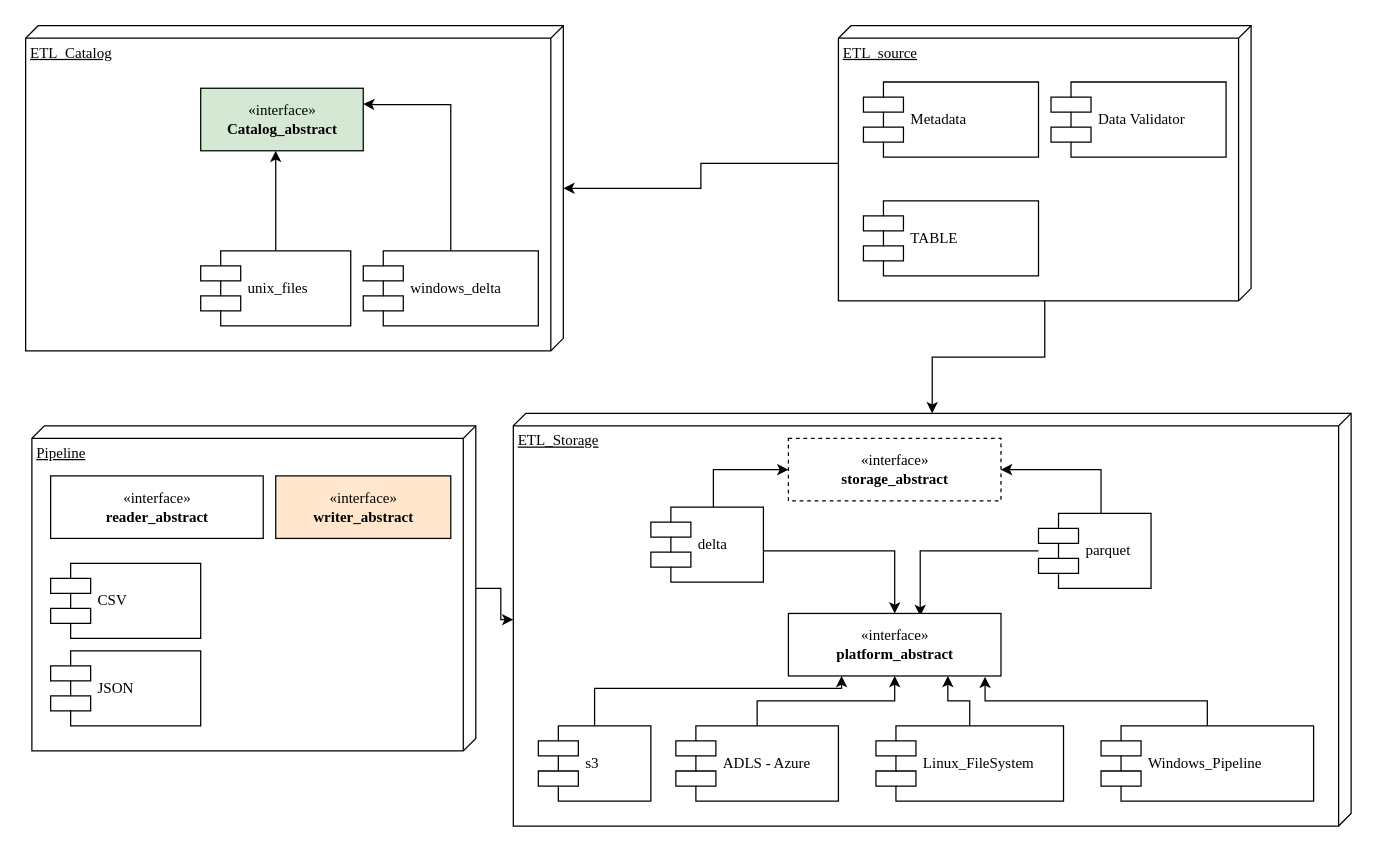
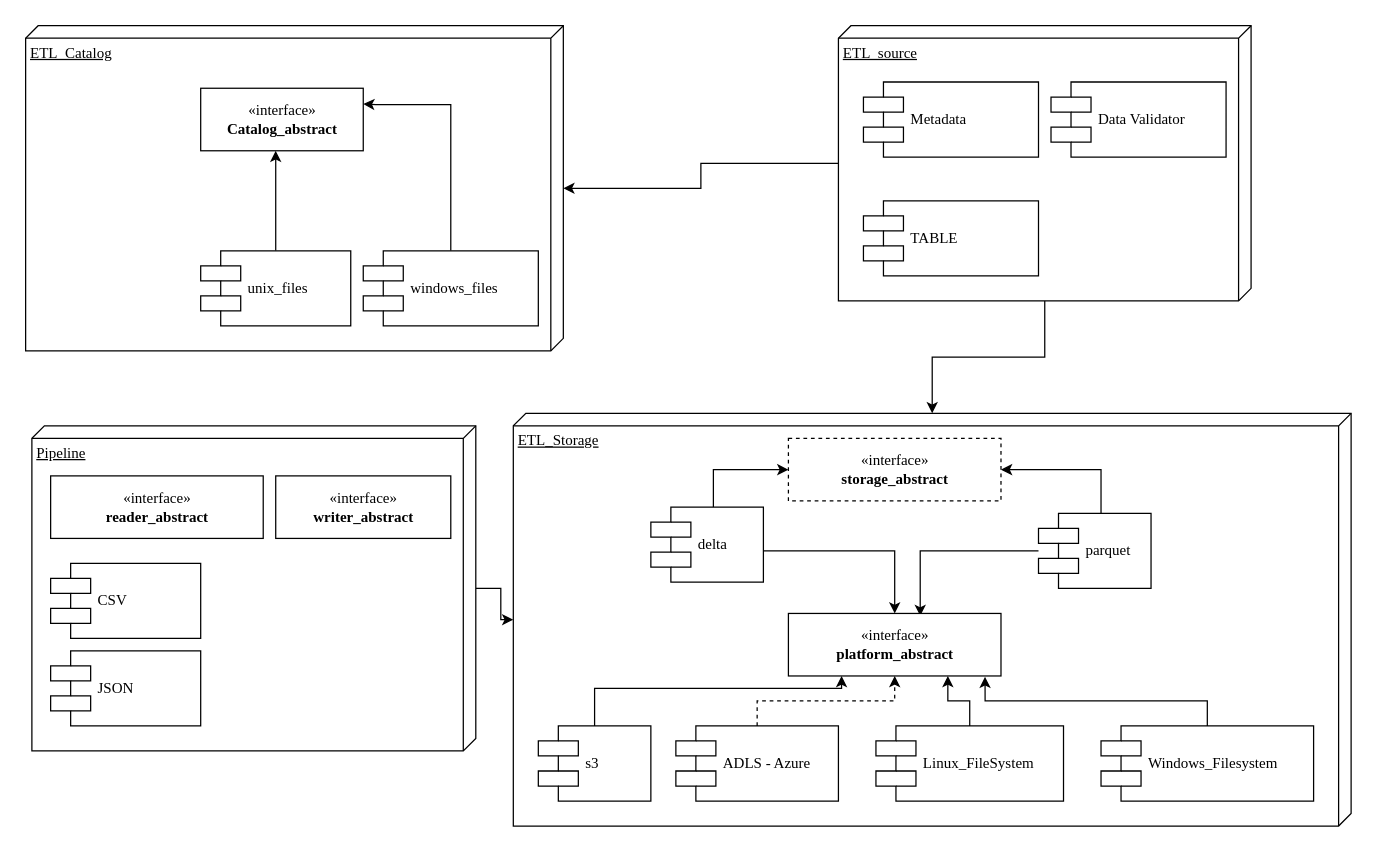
node "«interface» Catalog_abstract": fillcolor #d5e8d4 -> #ffffff
node "windows_delta": label "windows_delta" -> "windows_files"
node "«interface» writer_abstract": fillcolor #ffe6cc -> #ffffff
edge "ADLS - Azure" -> "«interface» platform_abstract": style solid -> dashed
node "Windows_Pipeline": label "Windows_Pipeline" -> "Windows_Filesystem"
